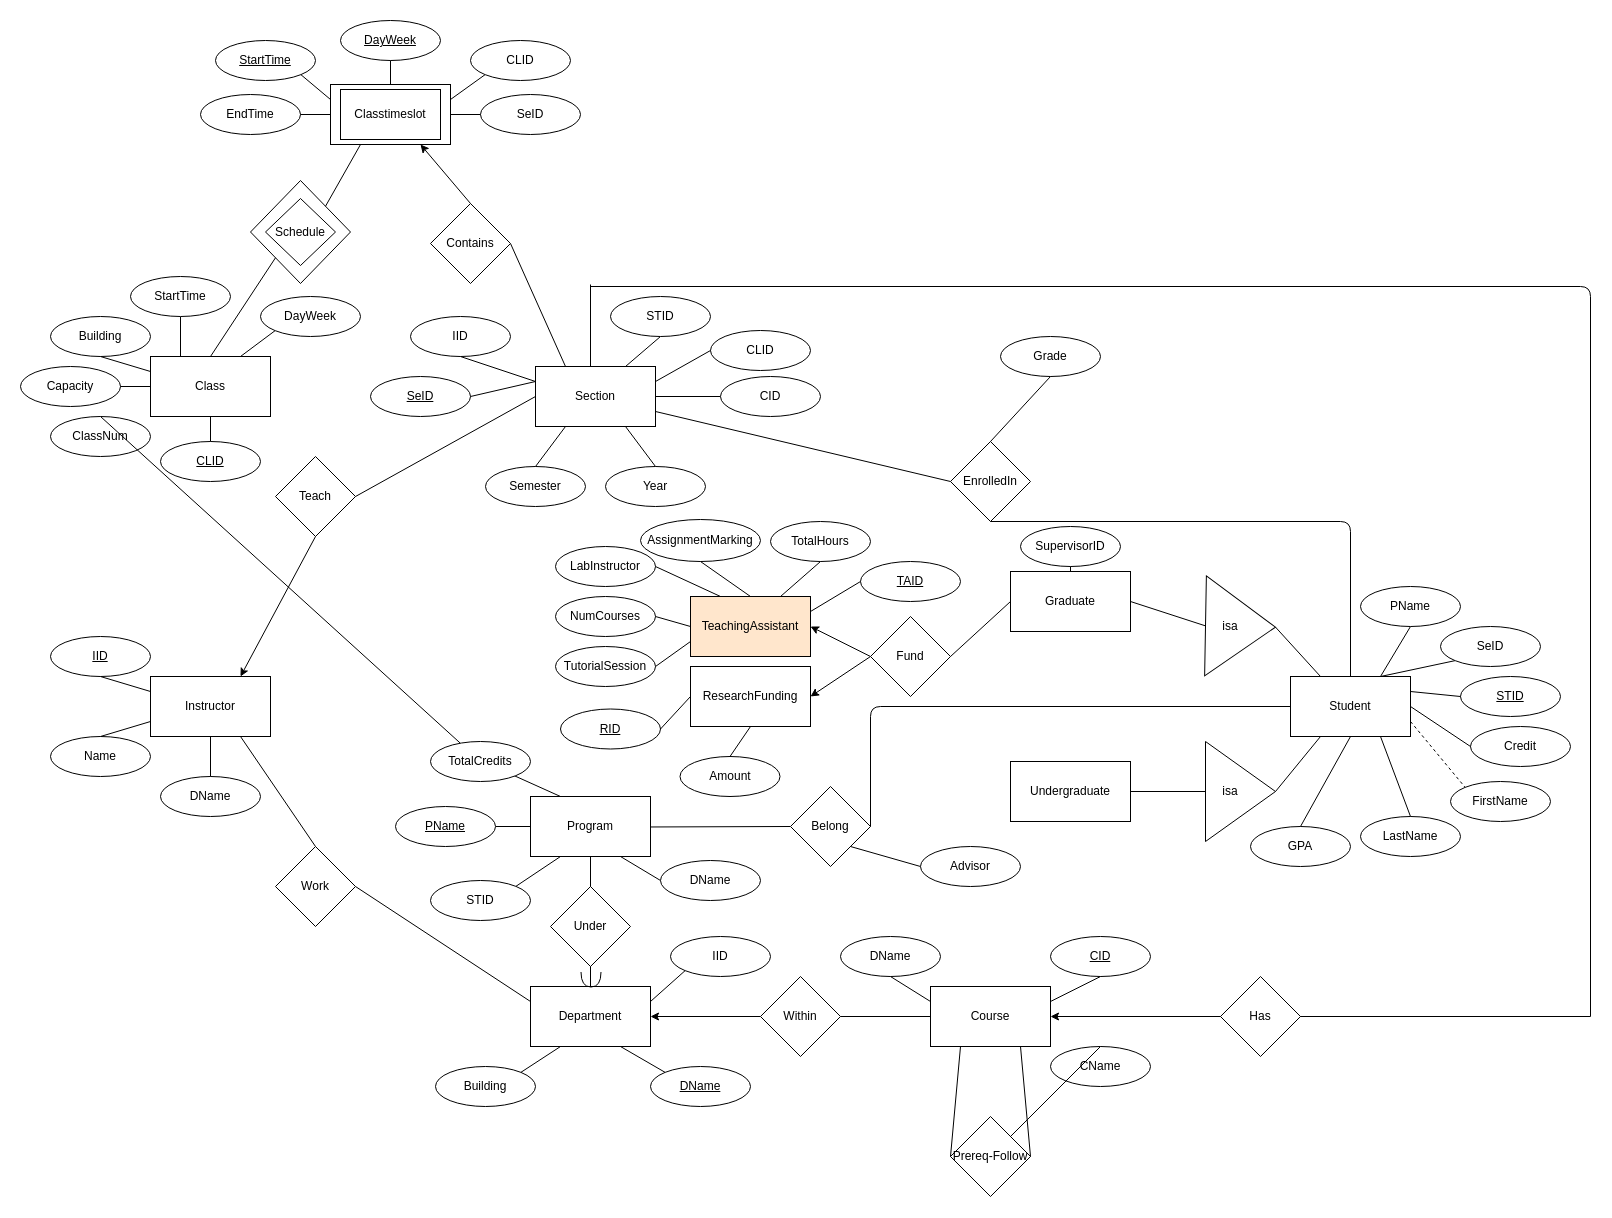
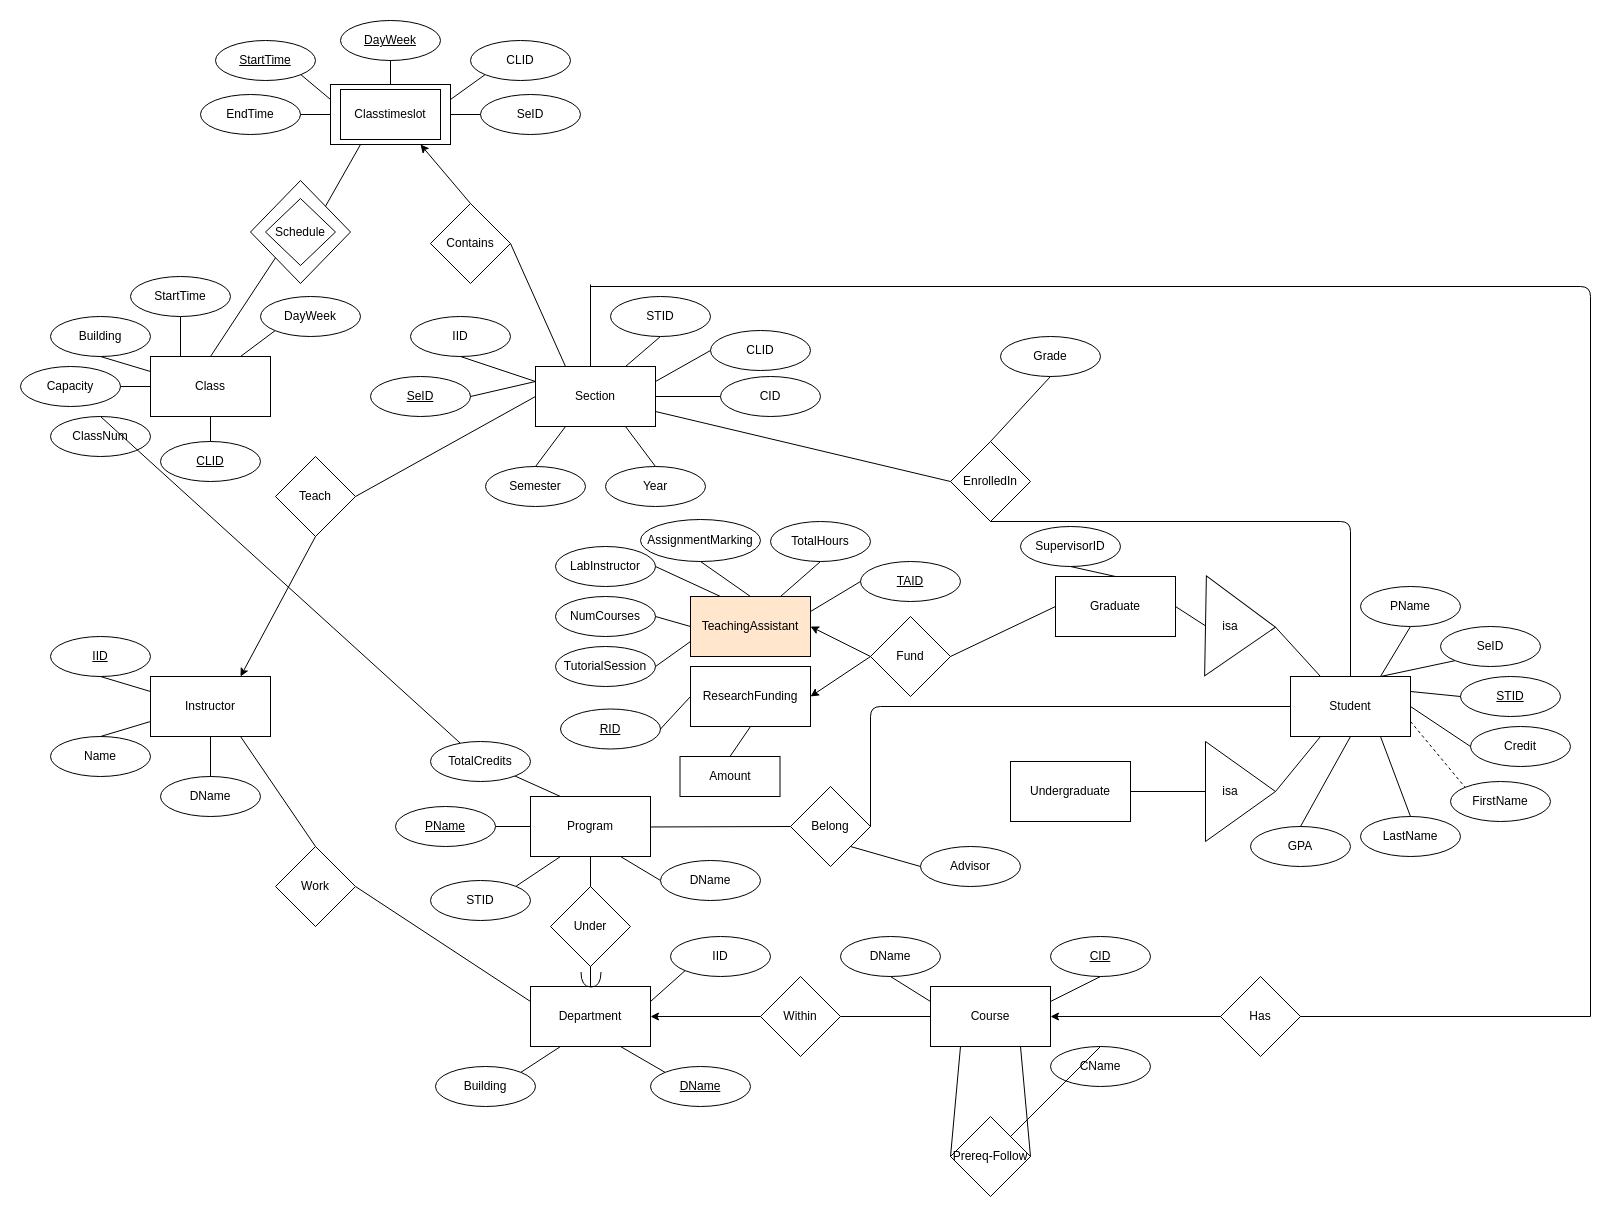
node "Graduate": moved (1071, 602) -> (1116, 607)
node "Amount": shape ellipse -> rectangle
